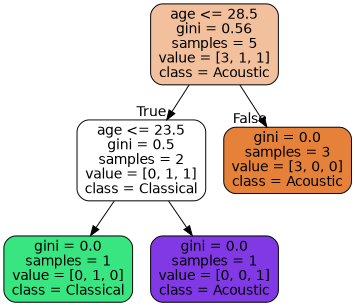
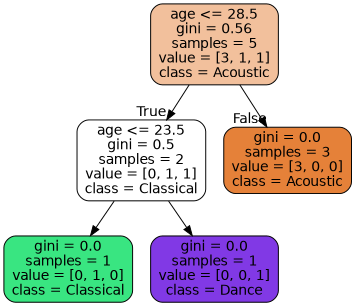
node "gini = 0.0 samples = 1 value = [0, 0, 1] class = Acoustic": label "gini = 0.0 samples = 1 value = [0, 0, 1] class = Acoustic" -> "gini = 0.0 samples = 1 value = [0, 0, 1] class = Dance"
